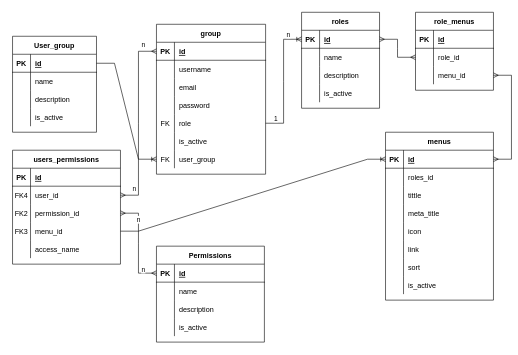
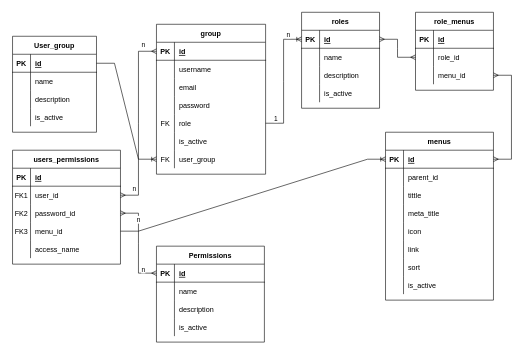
node "roles_id": label "roles_id" -> "parent_id"
node "FK4": label "FK4" -> "FK1"
node "permission_id": label "permission_id" -> "password_id"
